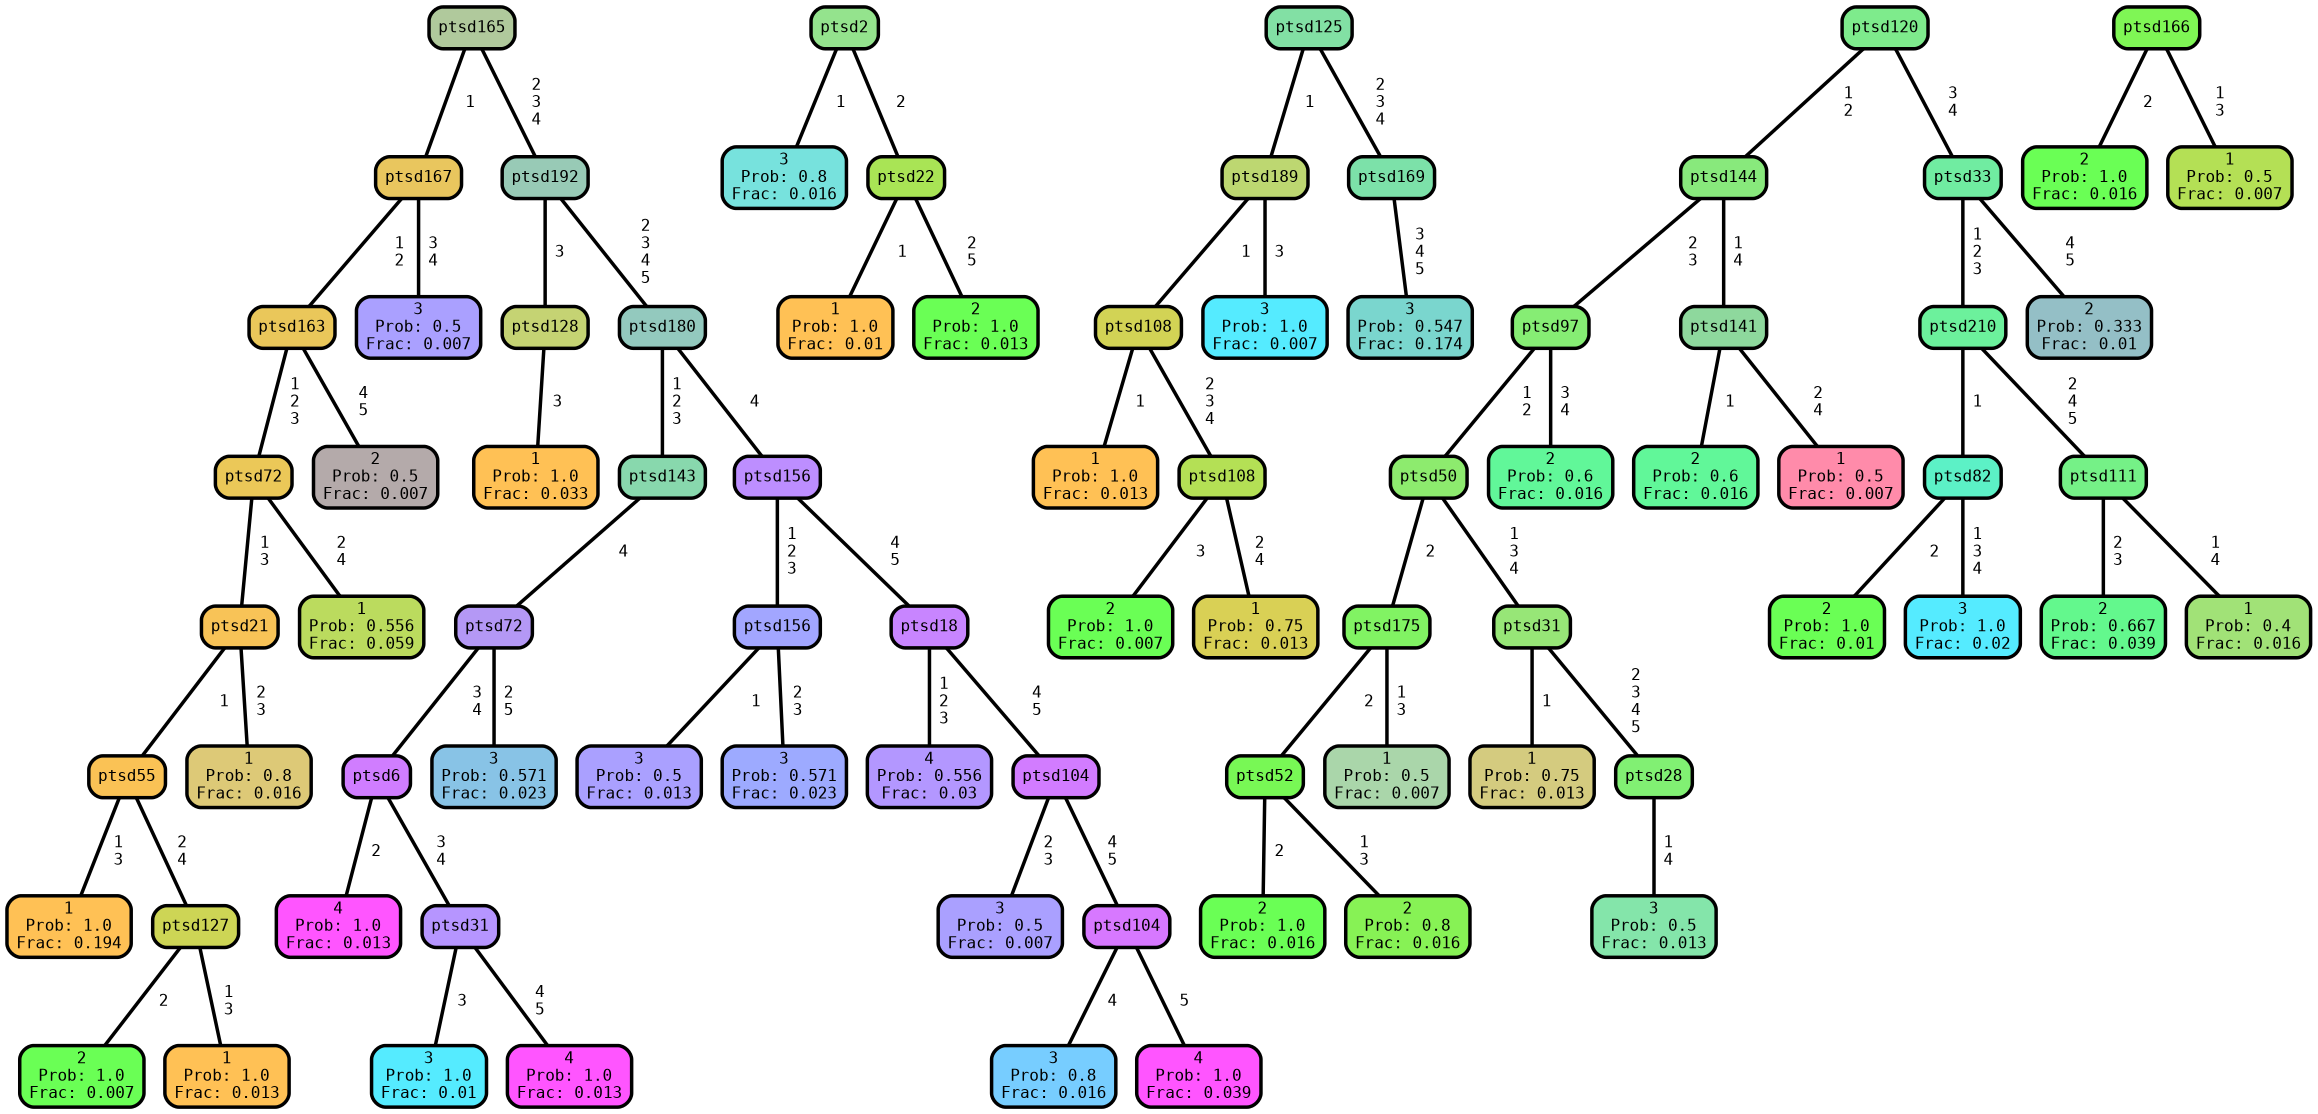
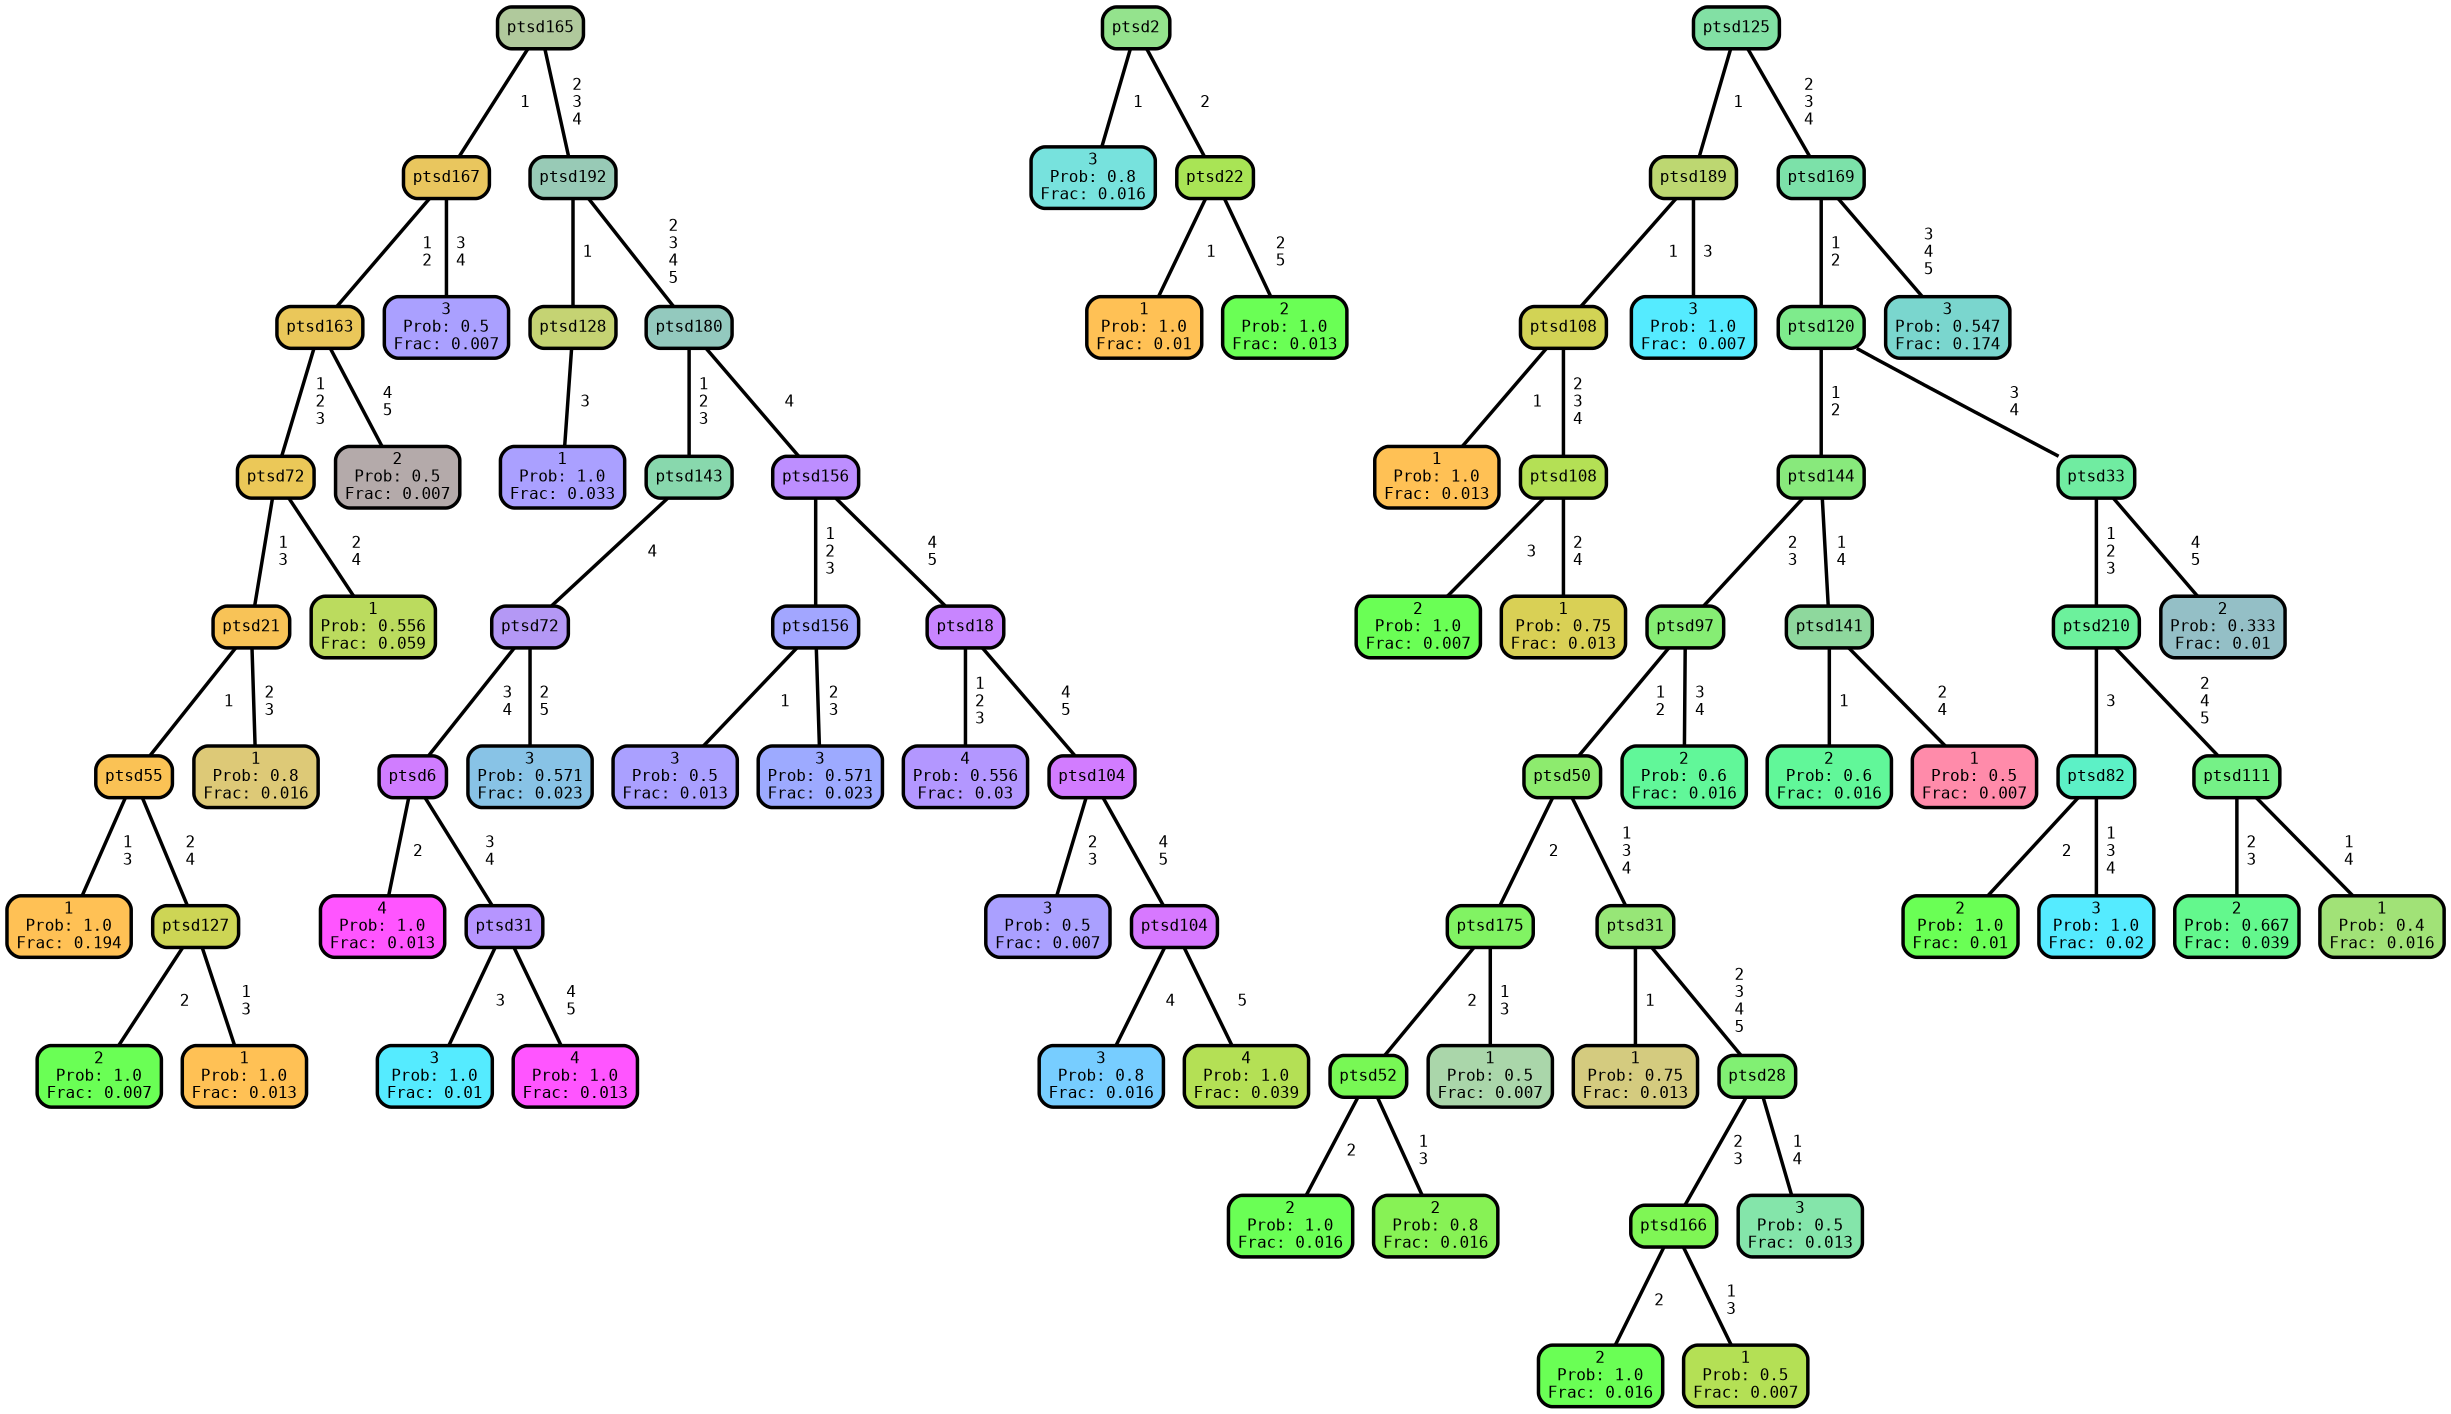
edge "ptsd169" -- "ptsd120": added, label "1 2"
edge "ptsd192" -- "ptsd128": label " 3" -> " 1"
edge "ptsd210" -- "ptsd82": label " 1" -> " 3"
node "1 Prob: 1.0 Frac: 0.033": fillcolor #ffc155 -> #aaa0ff
node "4 Prob: 1.0 Frac: 0.039": fillcolor #ff55ff -> #b4e055
edge "ptsd28" -- "ptsd166": added, label "2 3"
